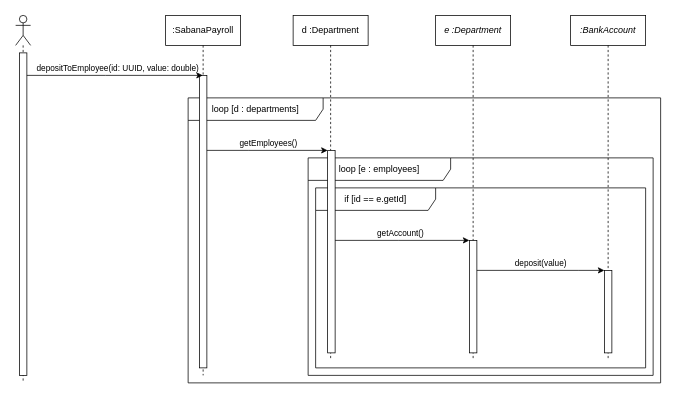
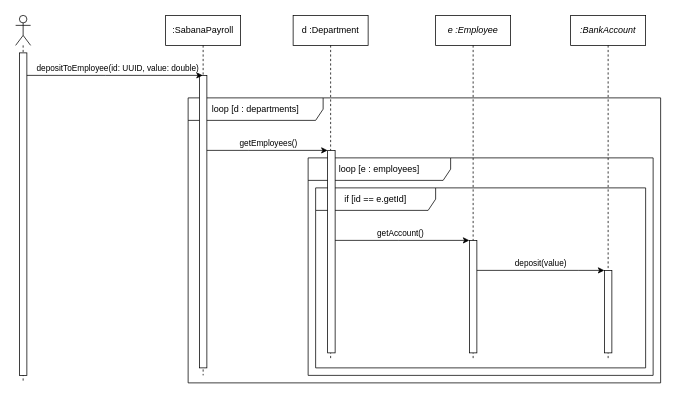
node "e :Department": label "e :Department" -> "e :Employee"
